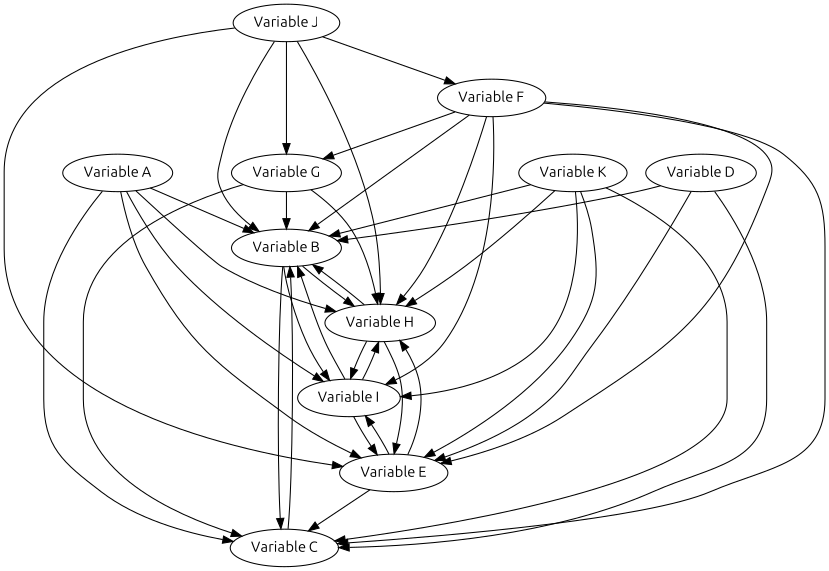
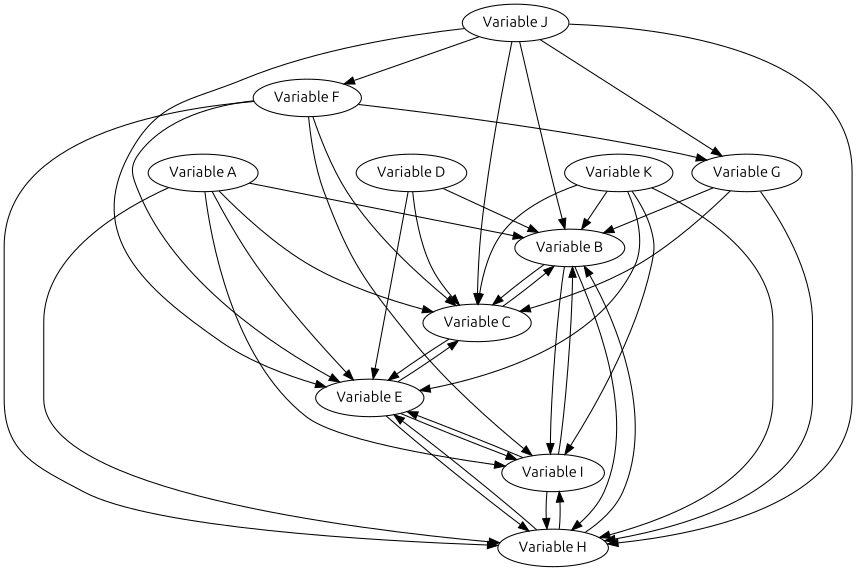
edge "Variable J" -> "Variable C": added
edge "Variable F" -> "Variable B": removed
edge "Variable C" -> "Variable E": added
